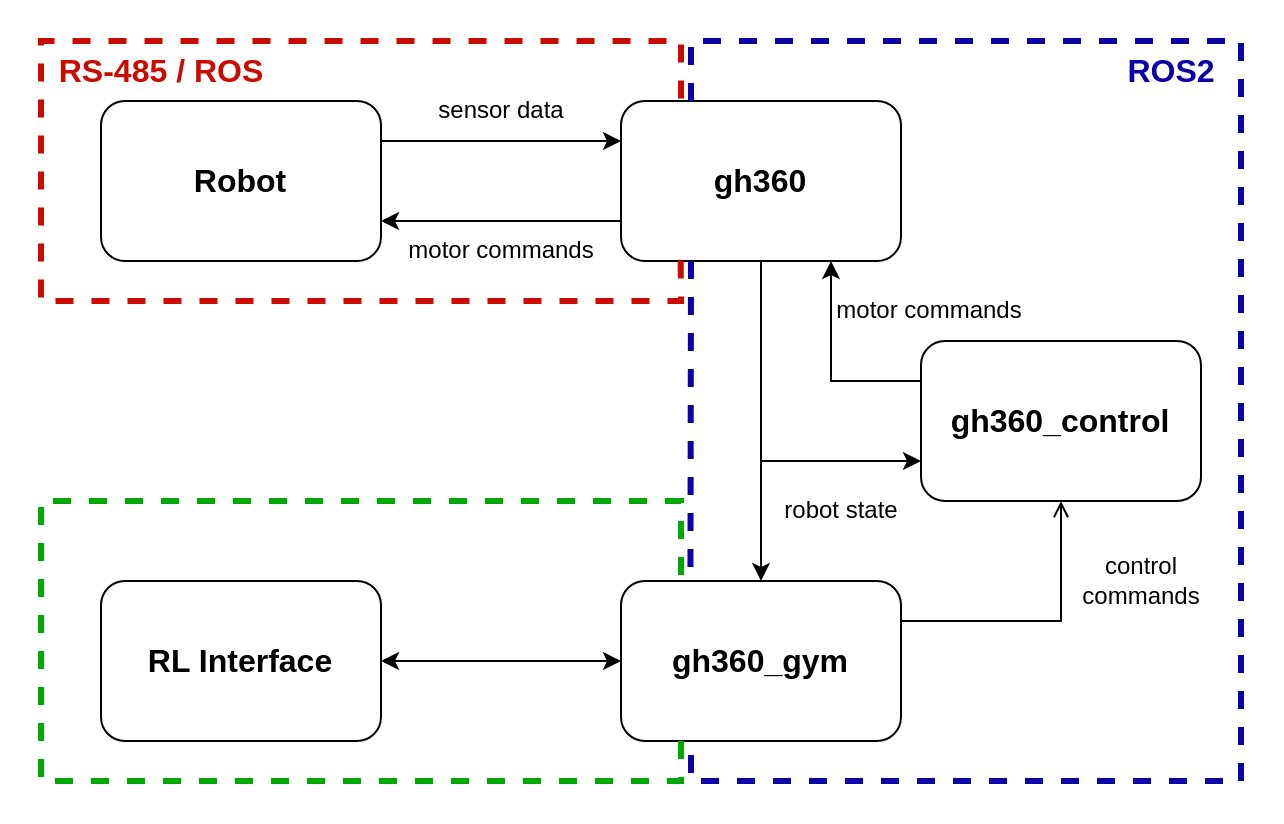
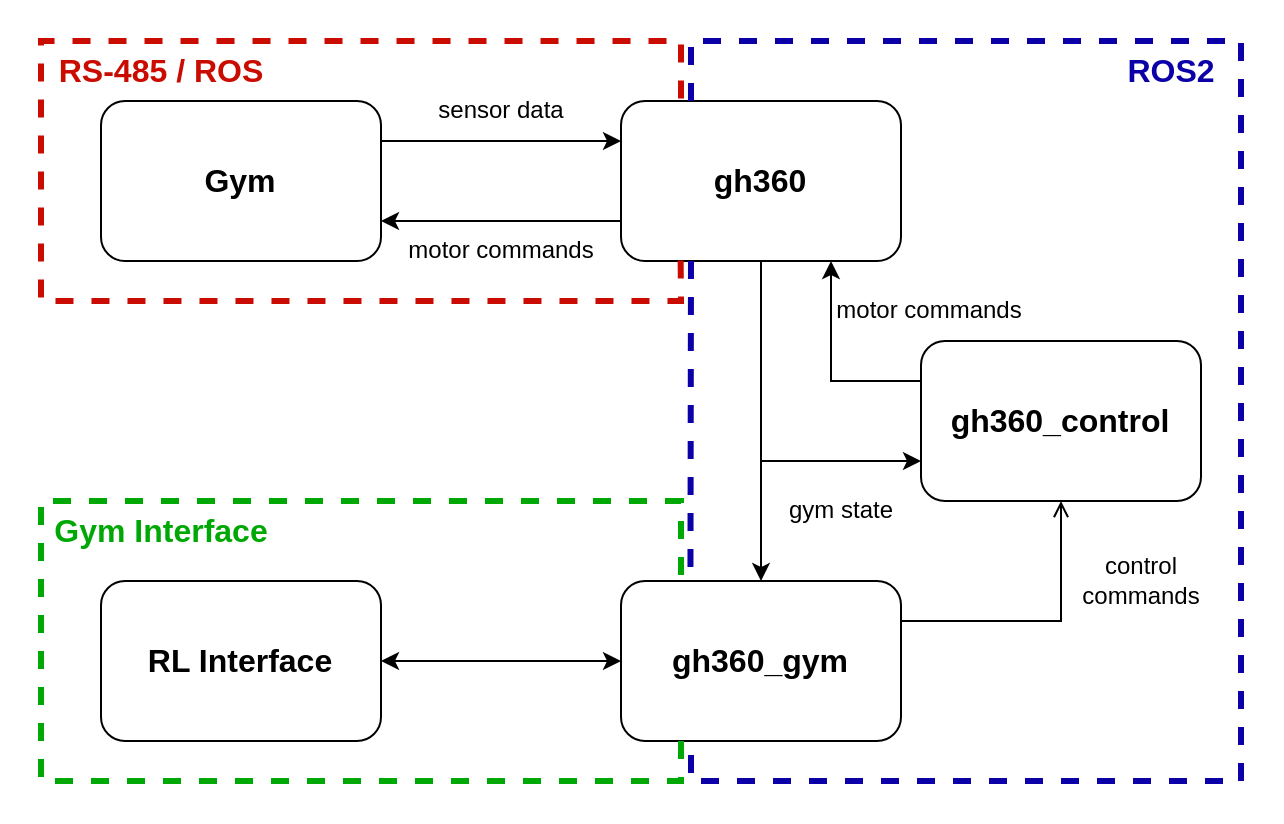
node "Robot": label "Robot" -> "Gym"
node "robot state": label "robot state" -> "gym state"
node "Gym Interface": added
